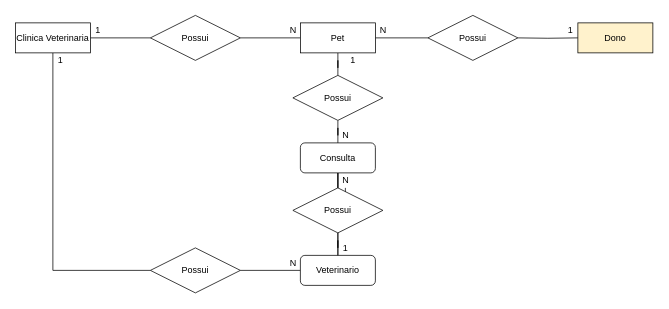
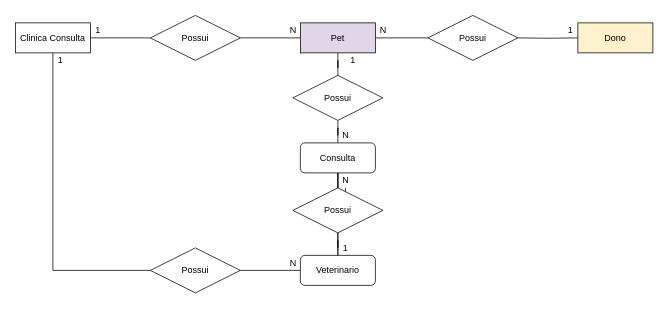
node "Clinica Veterinaria": label "Clinica Veterinaria" -> "Clinica Consulta"
node "Pet": fillcolor #ffffff -> #e1d5e7
